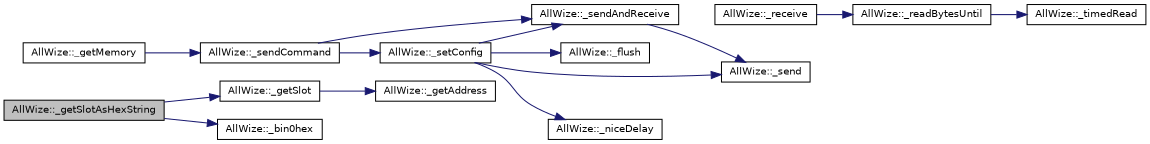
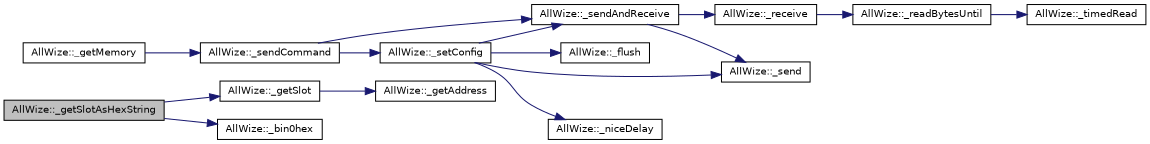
edge "AllWize::_sendAndReceive" -> "AllWize::_receive": added
